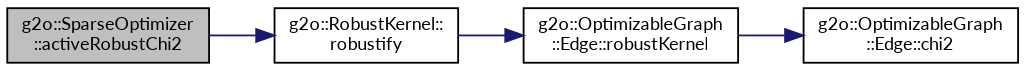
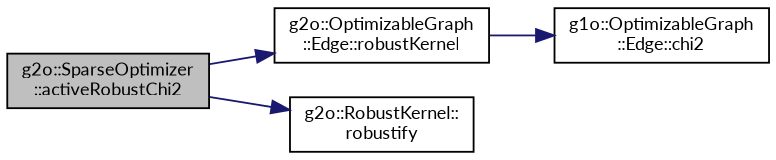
edge "g2o::RobustKernel:: robustify" -> "g2o::OptimizableGraph ::Edge::robustKernel": now "g2o::SparseOptimizer ::activeRobustChi2" -> "g2o::OptimizableGraph ::Edge::robustKernel"
node "g2o::OptimizableGraph ::Edge::chi2": label "g2o::OptimizableGraph ::Edge::chi2" -> "g1o::OptimizableGraph ::Edge::chi2"
